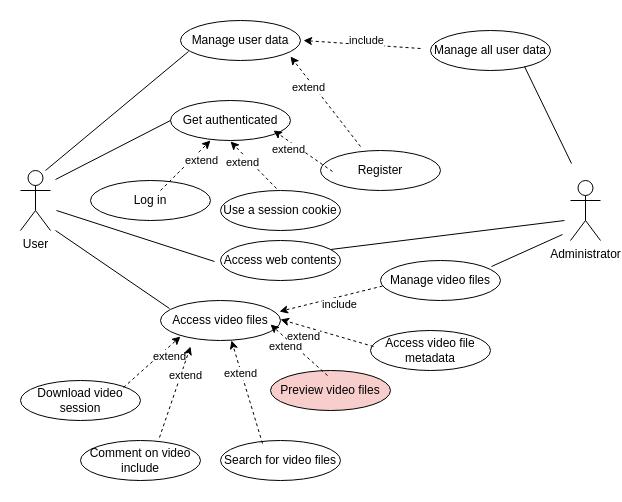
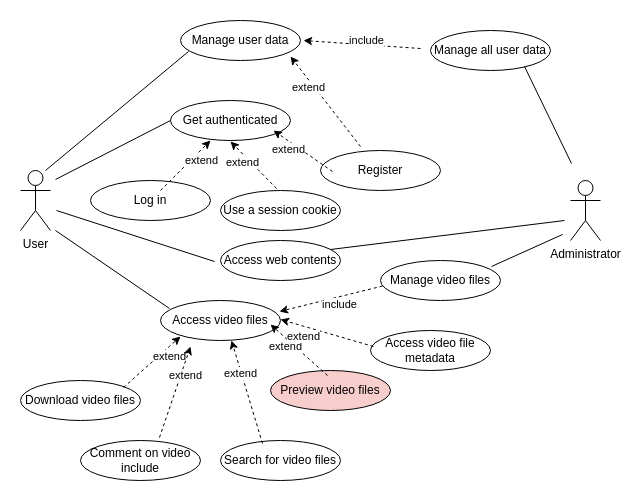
node "Download video session": label "Download video session" -> "Download video files"
